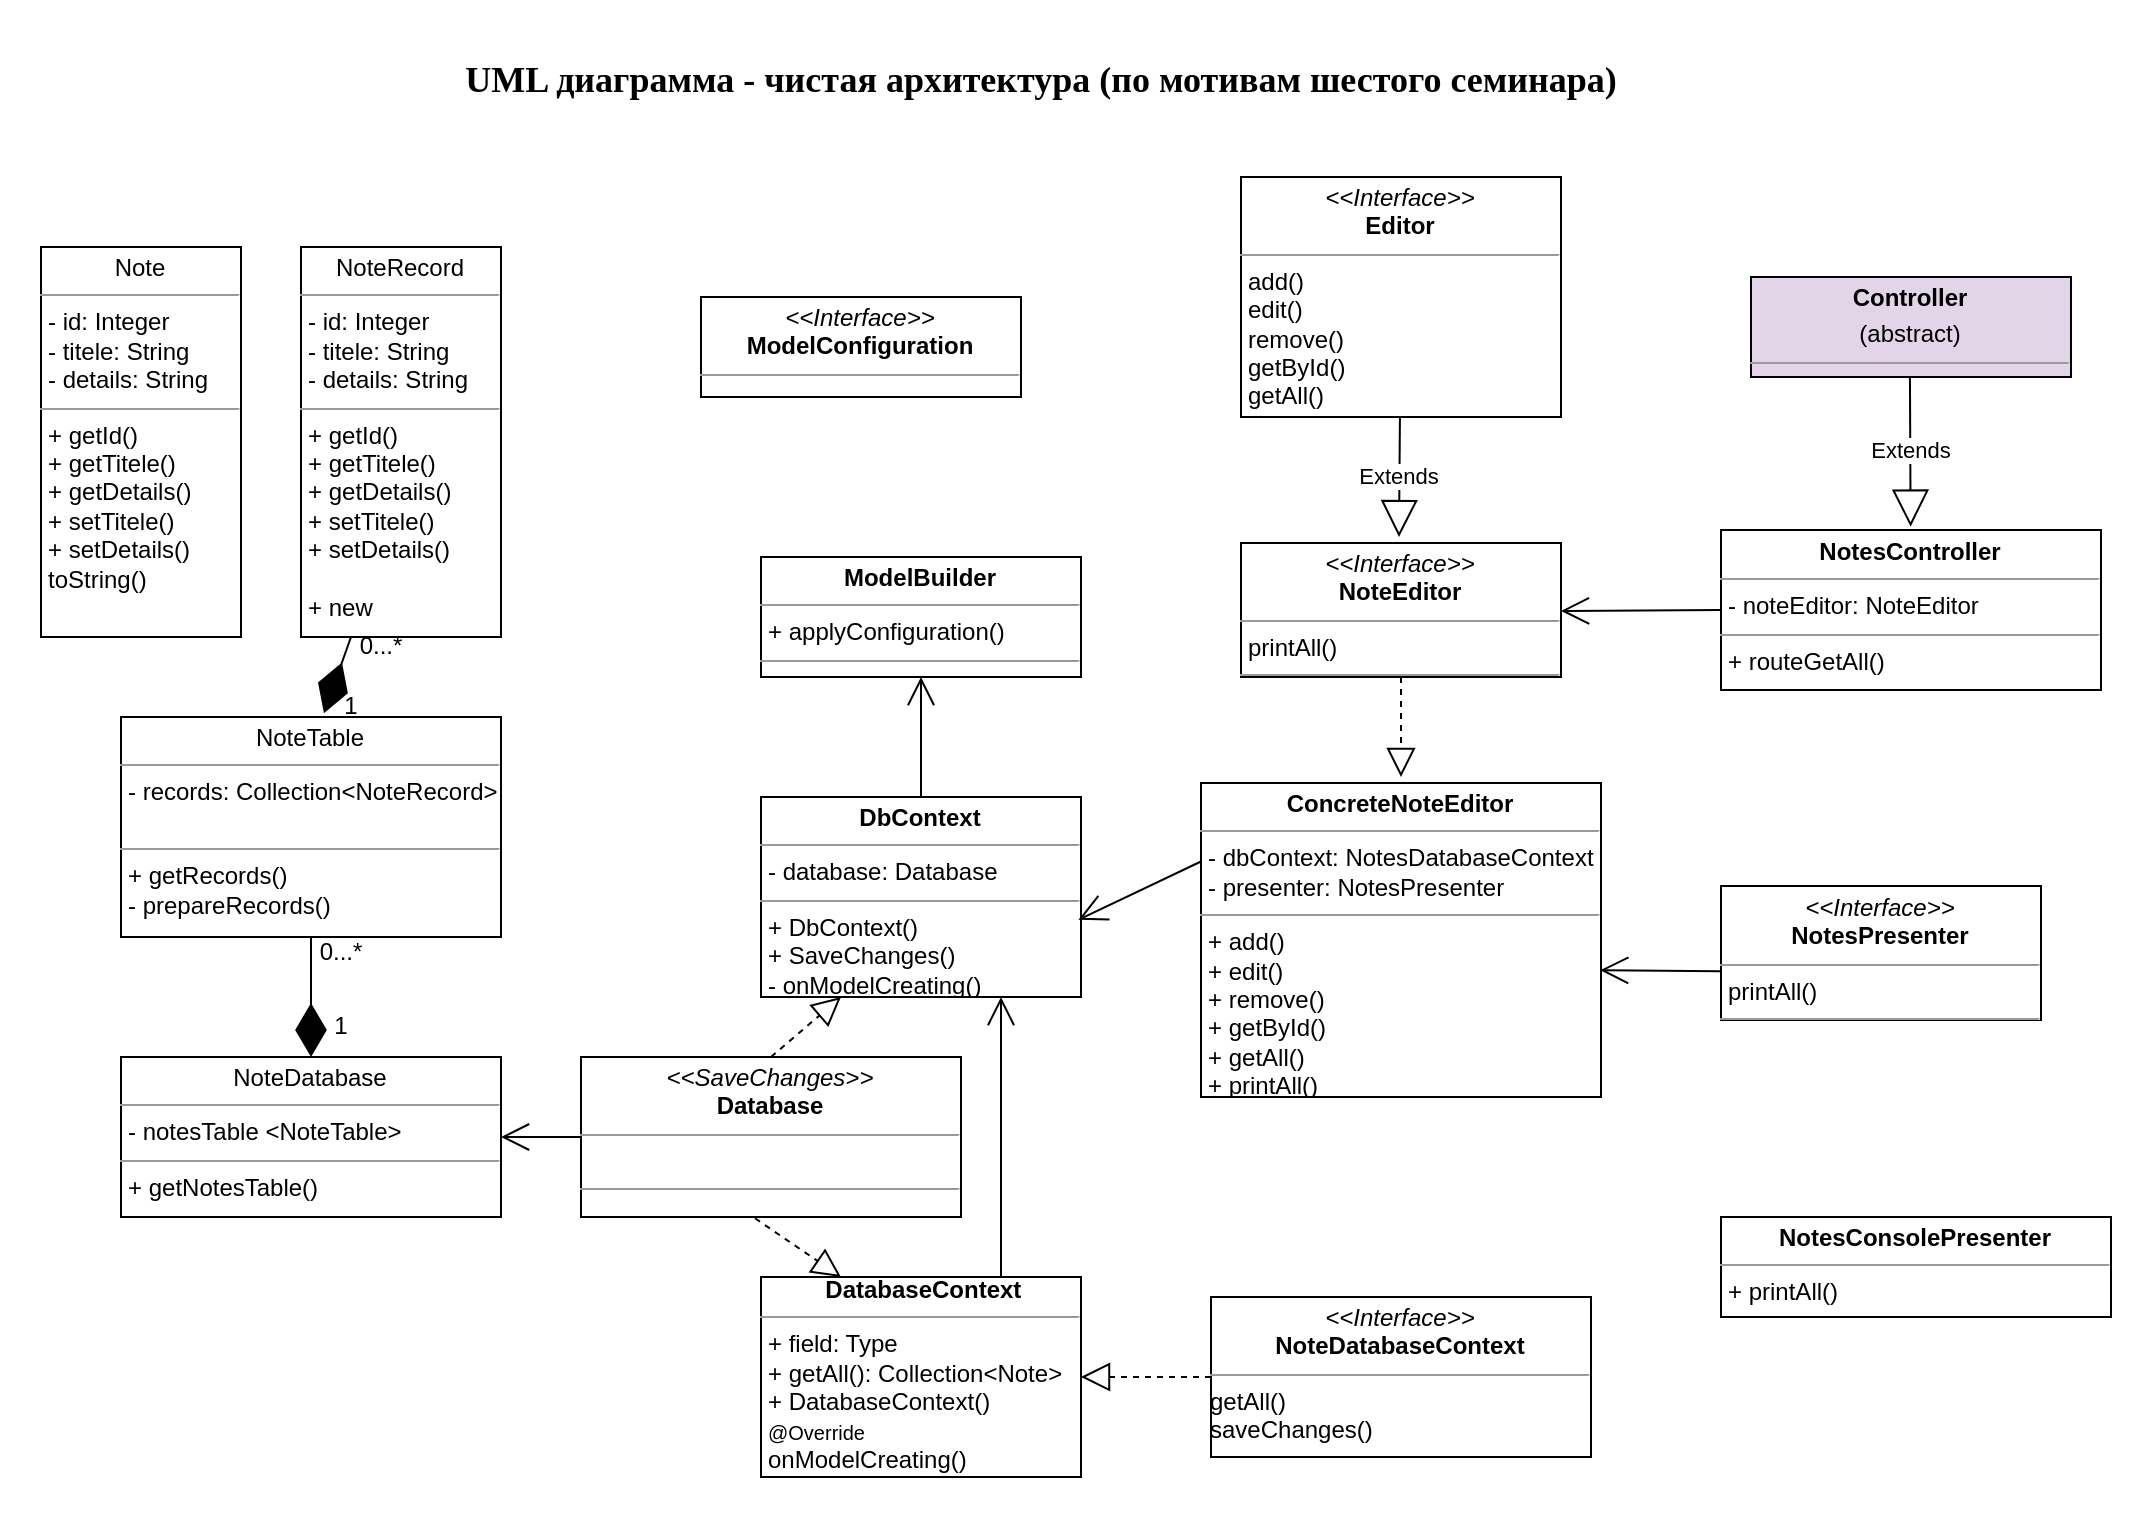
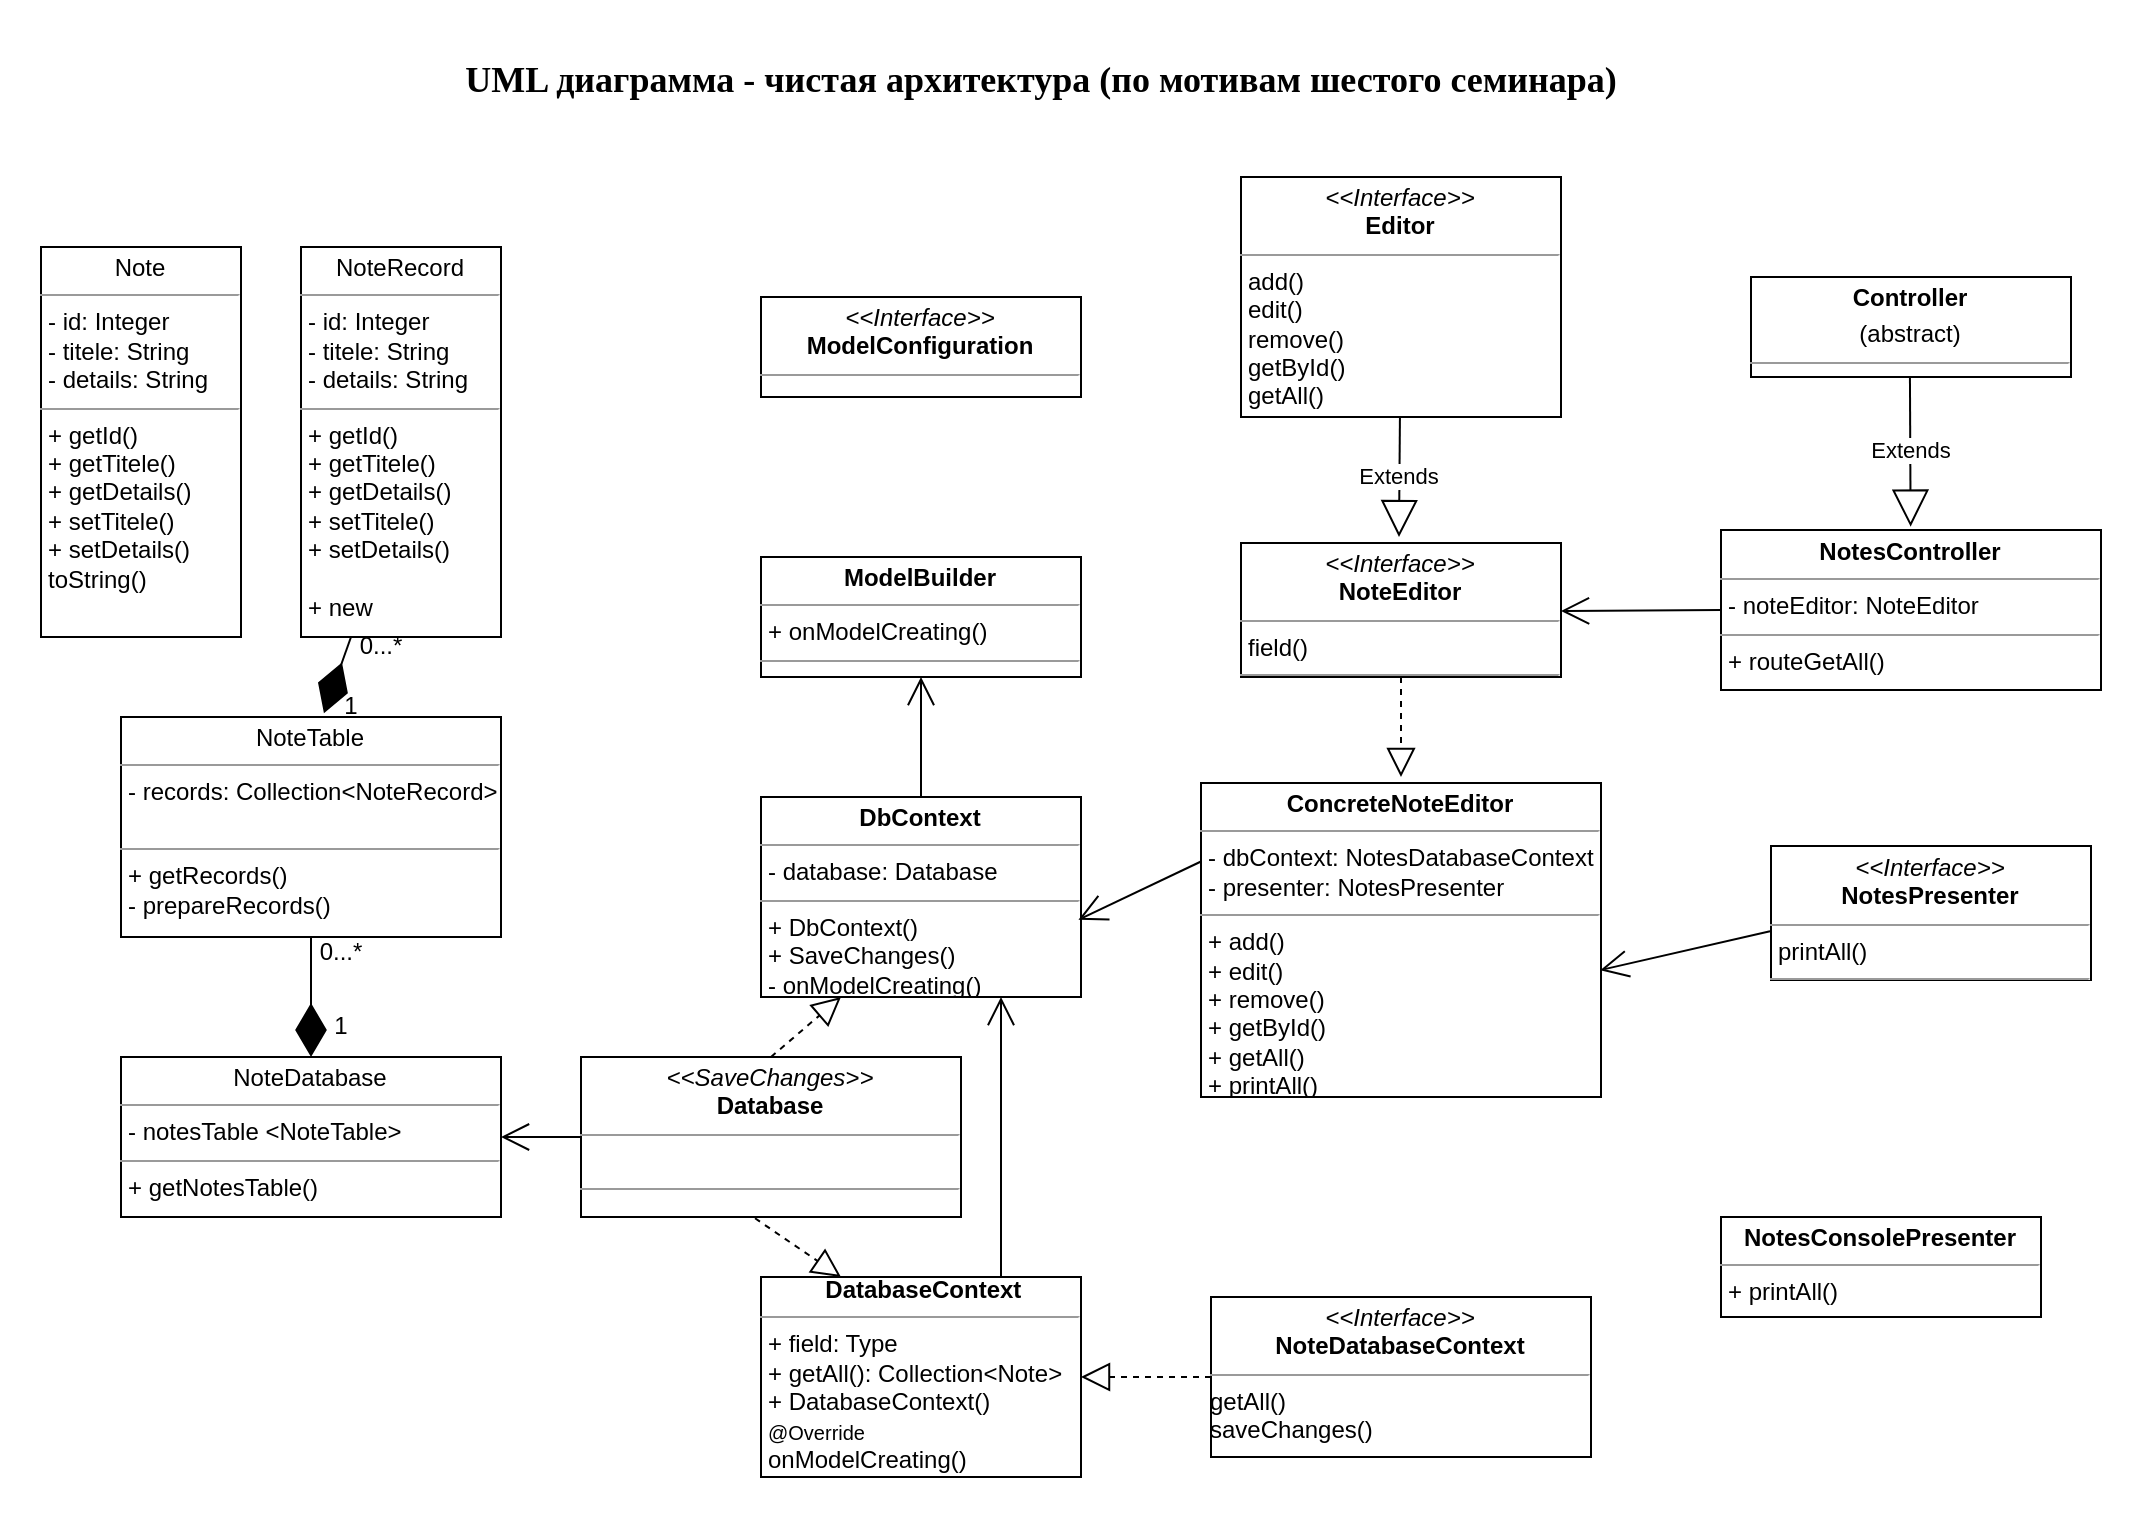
node "Controller (abstract)": fillcolor #e1d5e7 -> #ffffff
node "<<Interface>> ModelConfiguration": moved (861, 347) -> (921, 347)
node "ModelBuilder + applyConfiguration()": label "ModelBuilder + applyConfiguration()" -> "ModelBuilder + onModelCreating()"
node "<<Interface>> NoteEditor printAll()": label "<<Interface>> NoteEditor printAll()" -> "<<Interface>> NoteEditor field()"
node "<<Interface>> NotesPresenter printAll()": moved (1881, 953) -> (1931, 913)
node "NotesConsolePresenter + printAll()": size 390x100 -> 320x100
